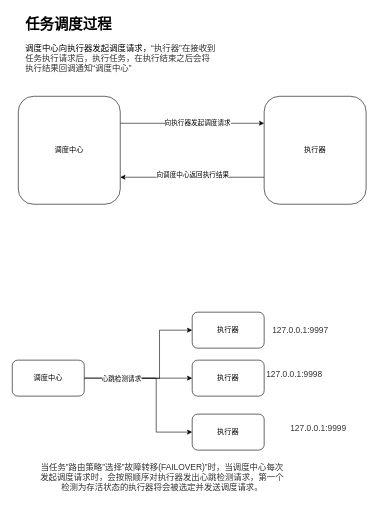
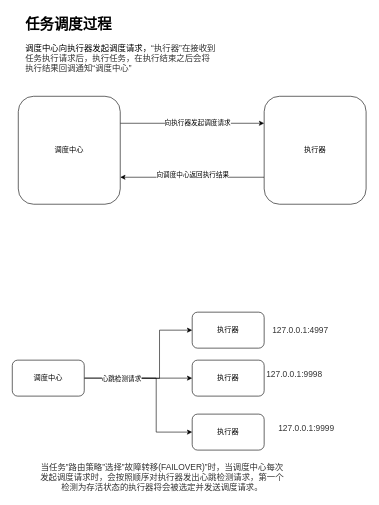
node "127.0.0.1:9997": label "127.0.0.1:9997" -> "127.0.0.1:4997"
node "127.0.0.1:9999": moved (318, 428) -> (306, 428)
